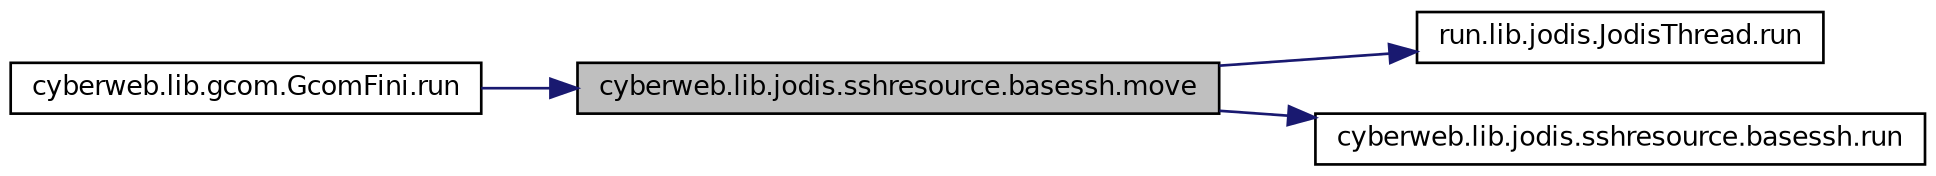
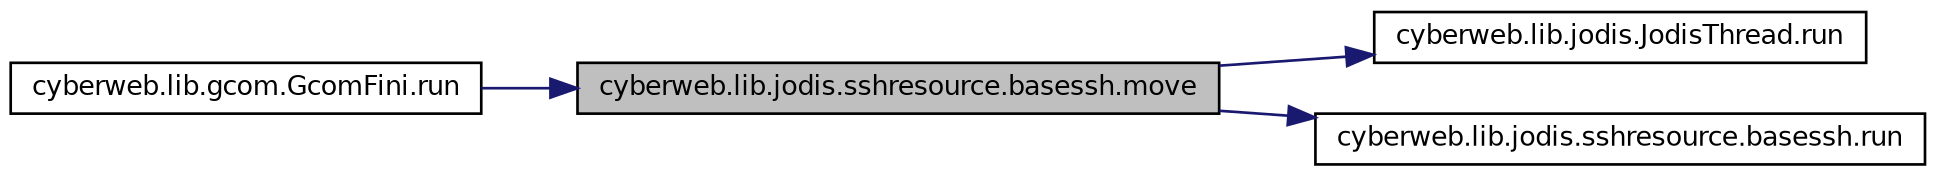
node "run.lib.jodis.JodisThread.run": label "run.lib.jodis.JodisThread.run" -> "cyberweb.lib.jodis.JodisThread.run"
